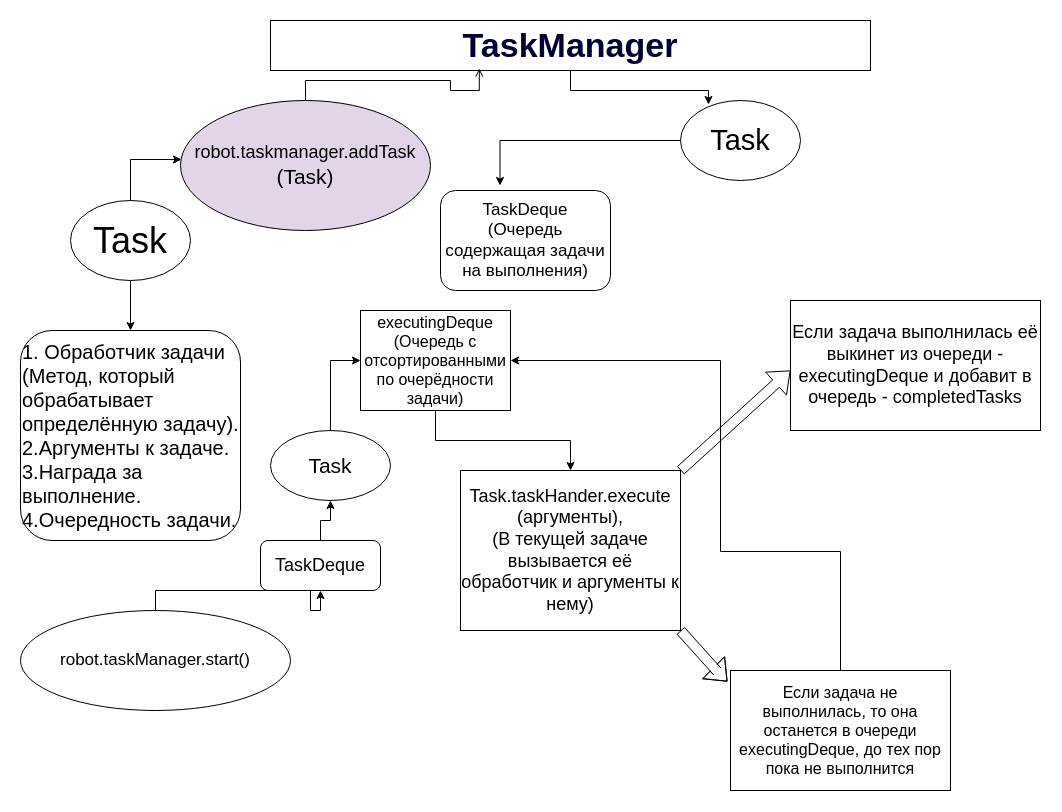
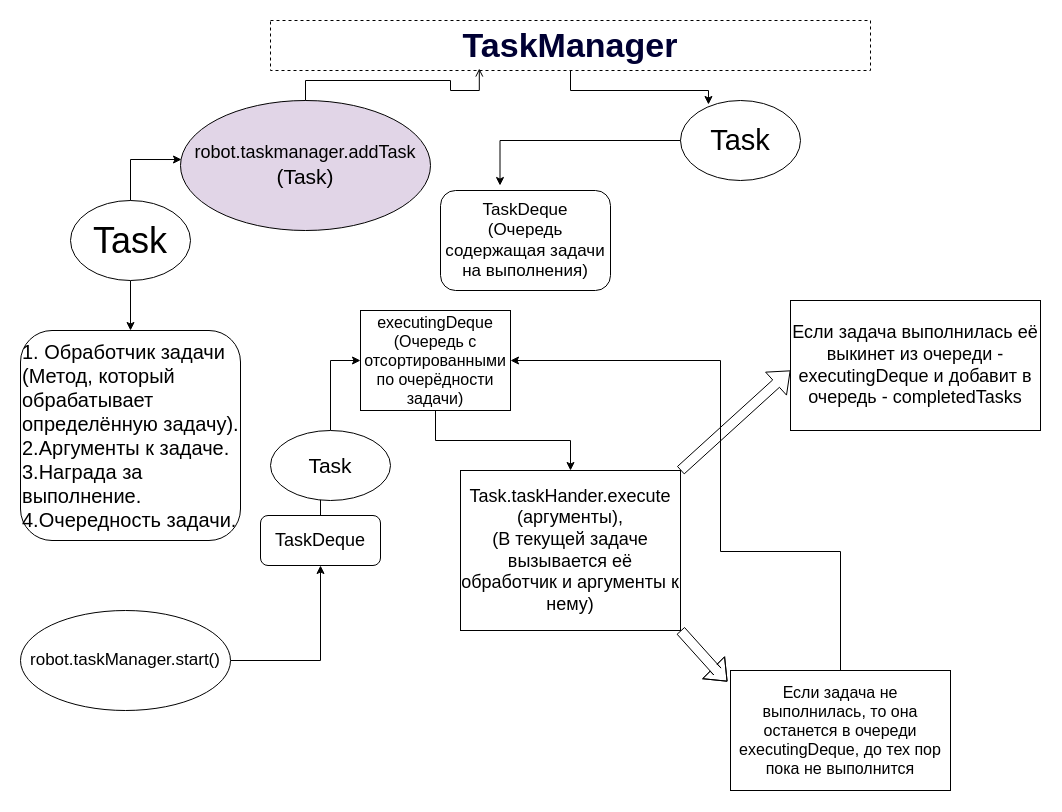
node "TaskManager": style solid -> dashed
node "TaskDeque": moved (321, 566) -> (321, 541)
node "robot.taskManager.start()": size 270x100 -> 210x100
